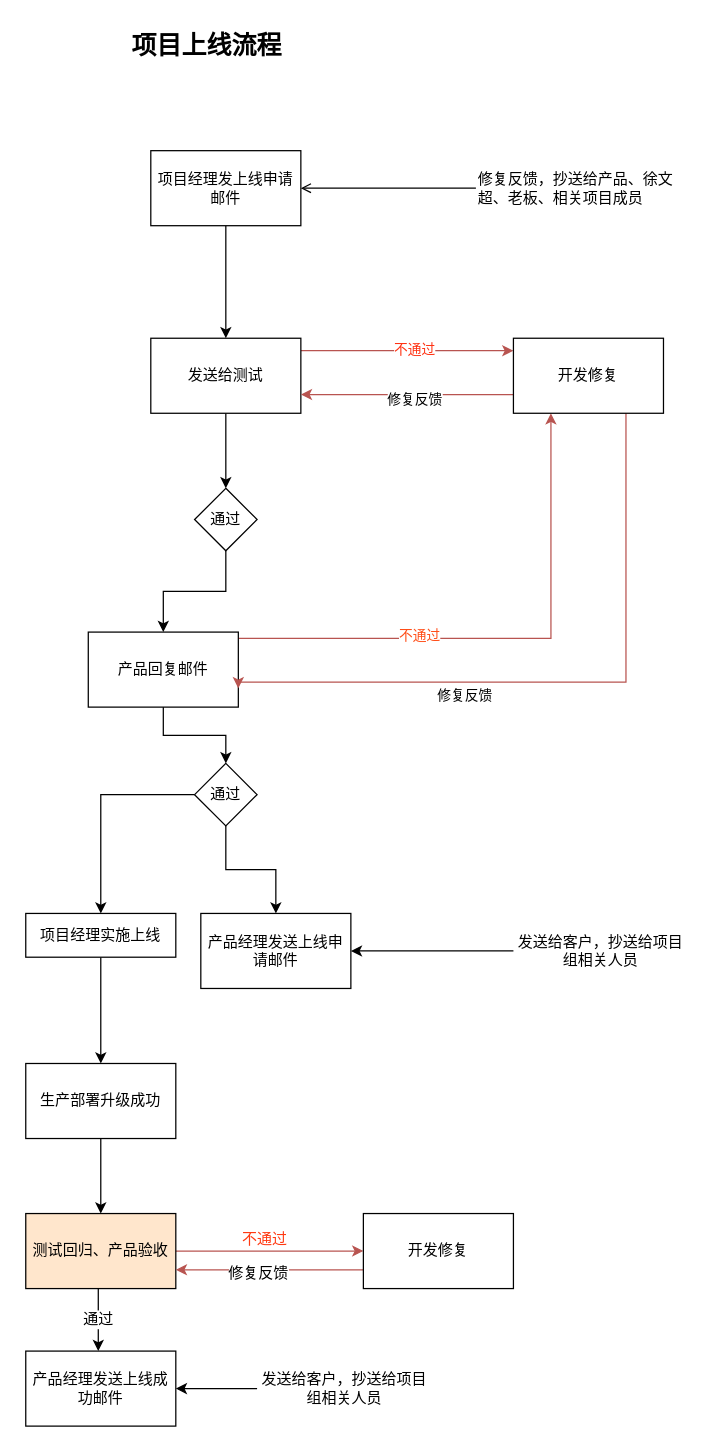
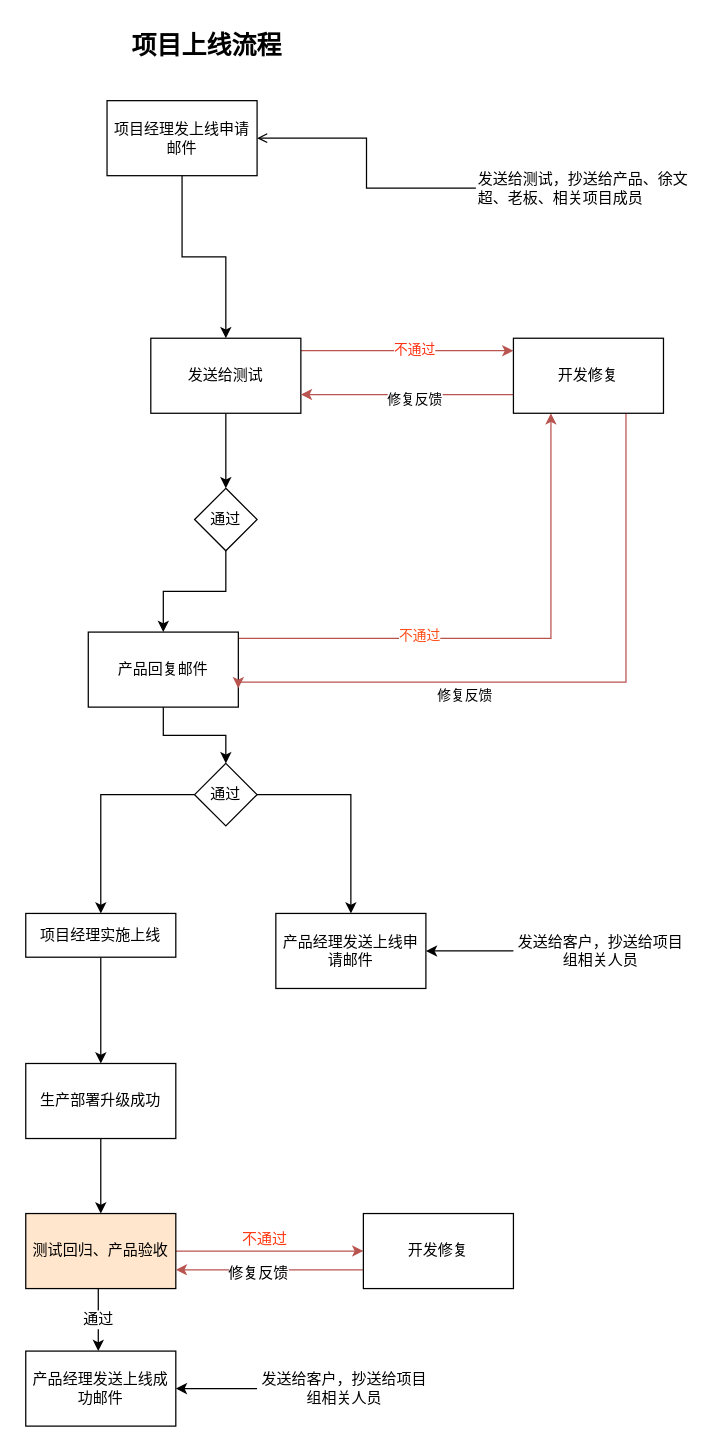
node "项目经理发上线申请邮件": moved (226, 188) -> (182, 138)
node "修复反馈，抄送给产品、徐文超、老板、相关项目成员": label "修复反馈，抄送给产品、徐文超、老板、相关项目成员" -> "发送给测试，抄送给产品、徐文超、老板、相关项目成员"
node "产品经理发送上线申请邮件": moved (276, 951) -> (351, 951)
